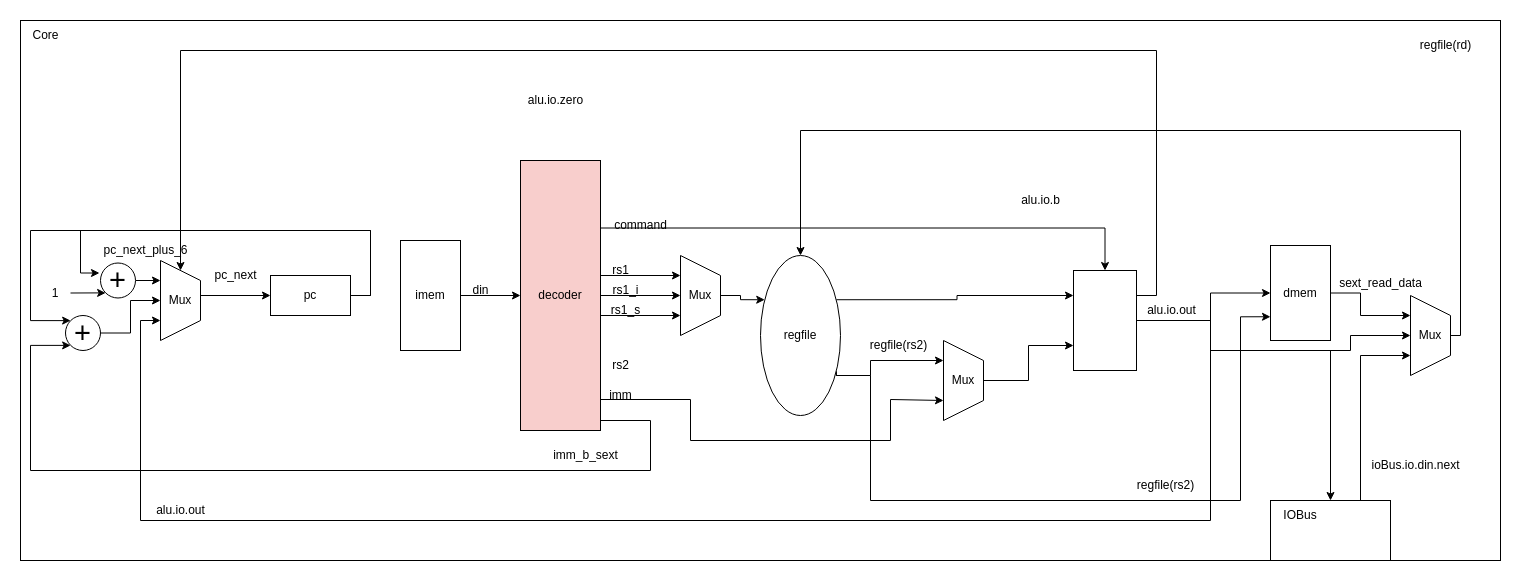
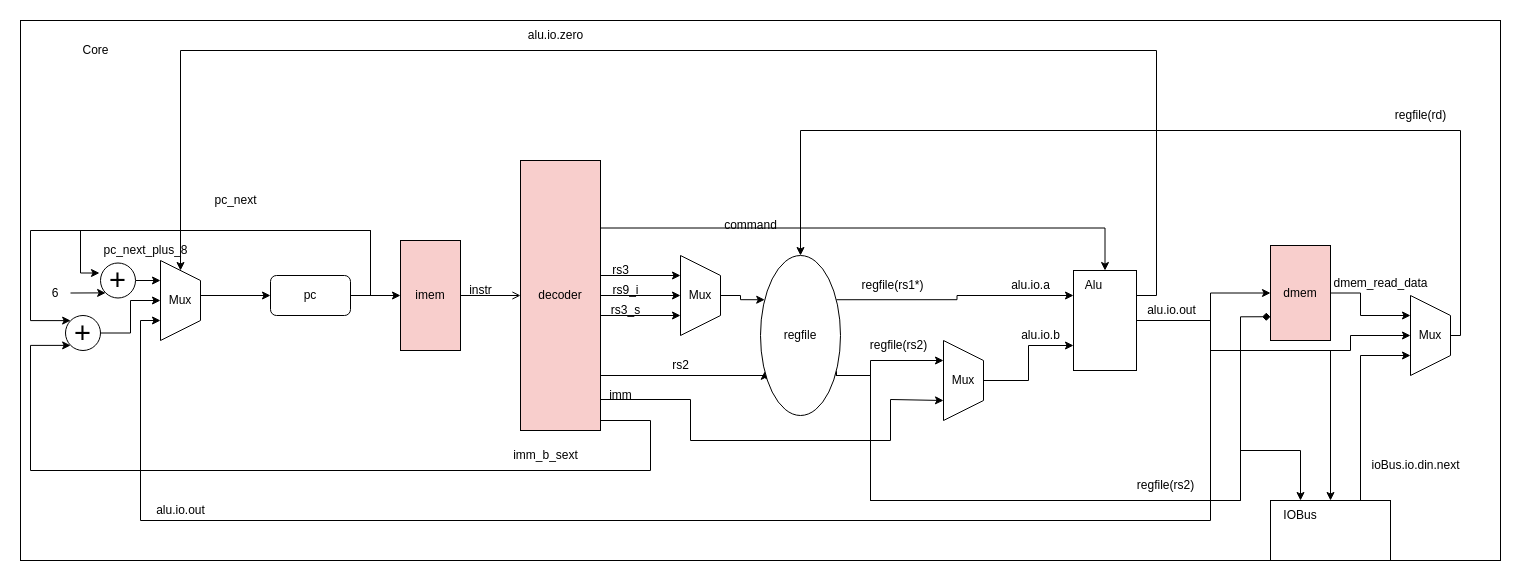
node "Core": moved (46, 36) -> (96, 51)
node "regfile(rd)": moved (1446, 46) -> (1421, 116)
node "alu.io.zero": moved (556, 101) -> (556, 36)
node "alu.io.b": moved (1041, 201) -> (1041, 336)
node "command": moved (641, 226) -> (751, 226)
node "pc_next_plus_6": label "pc_next_plus_6" -> "pc_next_plus_8"
node "rs1": label "rs1" -> "rs3"
node "pc_next": moved (236, 276) -> (236, 201)
node "sext_read_data": label "sext_read_data" -> "dmem_read_data"
node "regfile(rs1*)": added
node "alu.io.a": added
node "Alu": added
node "din": label "din" -> "instr"
node "rs1_i": label "rs1_i" -> "rs9_i"
node "dmem": fillcolor #ffffff -> #f8cecc
node "1": label "1" -> "6"
node "pc": shape rectangle -> rounded rectangle
edge "pc" -> "imem": added
node "imem": fillcolor #ffffff -> #f8cecc
edge "imem" -> "decoder": arrowhead classic -> open
node "rs1_s": label "rs1_s" -> "rs3_s"
edge "regfile" -> "dmem": arrowhead classic -> diamond
node "rs2": moved (621, 366) -> (681, 366)
edge "decoder" -> "regfile": added
edge "regfile" -> "IOBus": added
node "imm_b_sext": moved (586, 456) -> (546, 456)
